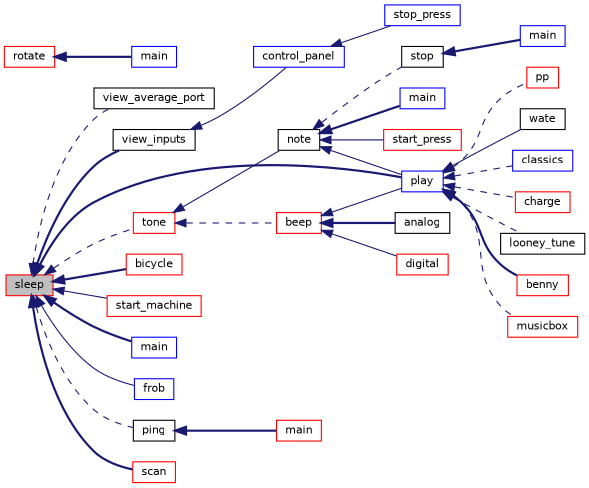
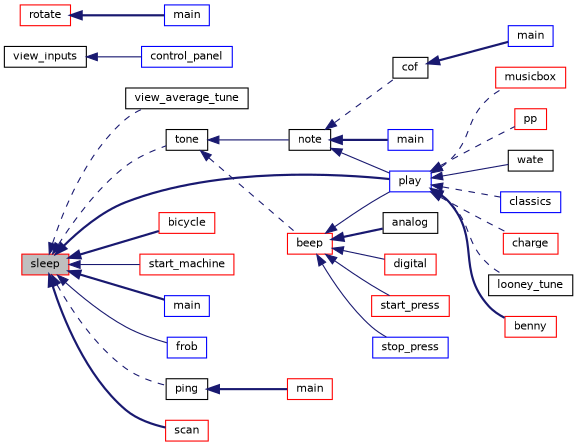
edge "stop_press" -> "control_panel": now "stop_press" -> "beep"
node "stop": label "stop" -> "cof"
node "view_average_port": label "view_average_port" -> "view_average_tune"
edge "start_press" -> "note": now "start_press" -> "beep"
edge "view_inputs" -> "sleep": removed
node "tone": color red -> black
